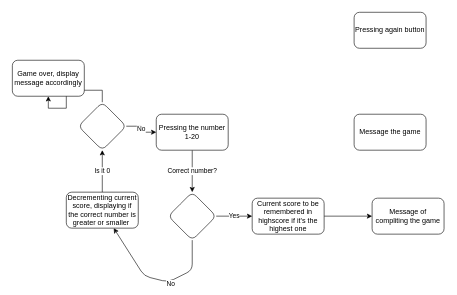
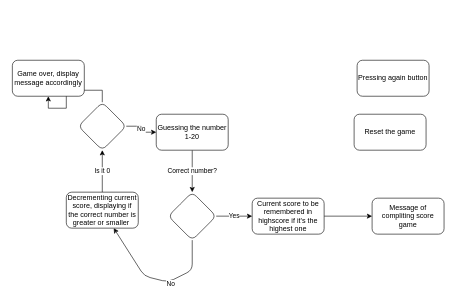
node "Pressing again button": moved (390, 30) -> (393, 78)
node "Pressing the number 1-20": label "Pressing the number 1-20" -> "Guessing the number 1-20"
node "Message the game": label "Message the game" -> "Reset the game"
node "Message of compliting the game": label "Message of compliting the game" -> "Message of compliting score game"
